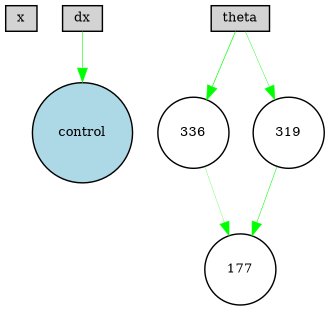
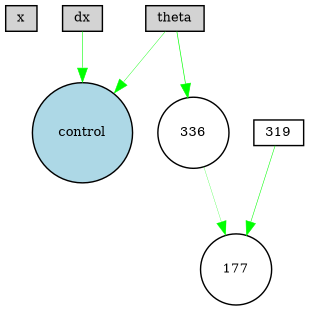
edge "theta" -> "319": now "theta" -> "control"
node "319": shape circle -> box
